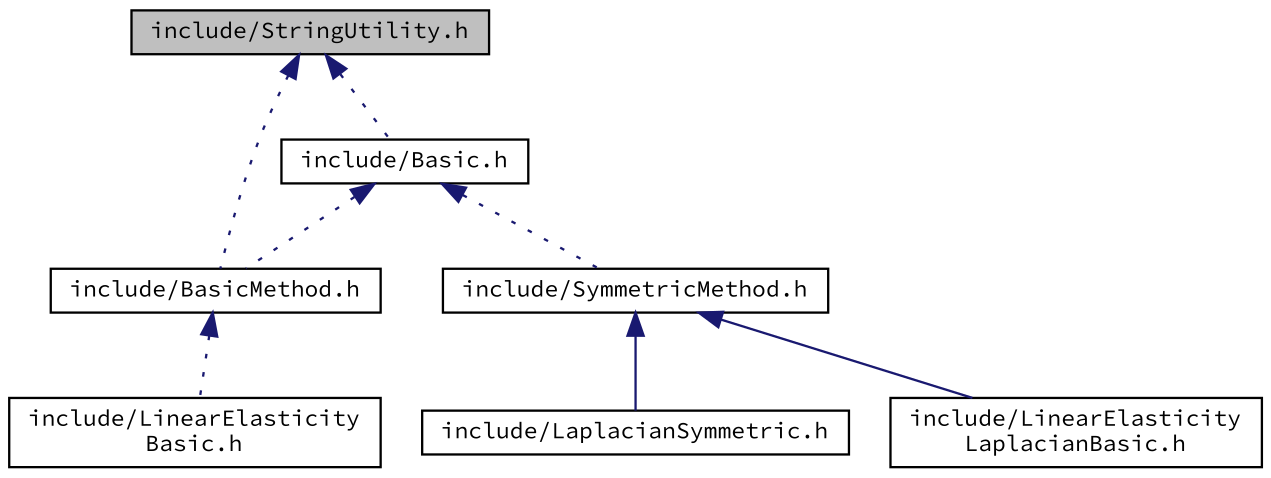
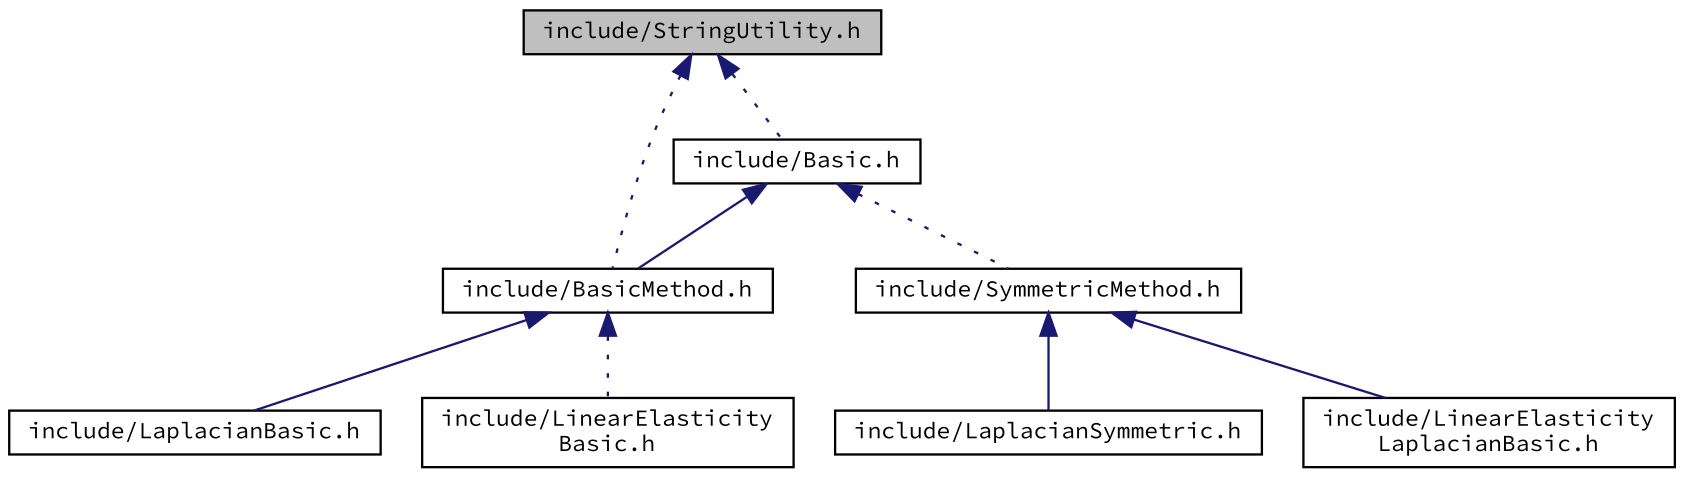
edge "include/BasicMethod.h" -> "include/Basic.h": style dotted -> solid
node "include/LaplacianBasic.h": added
